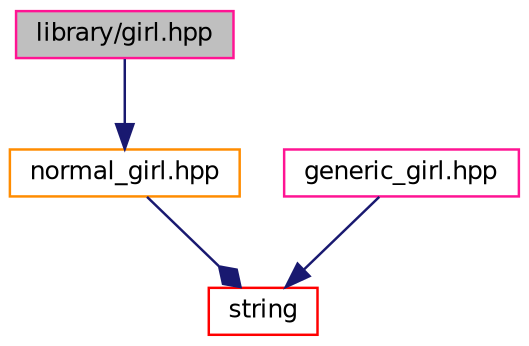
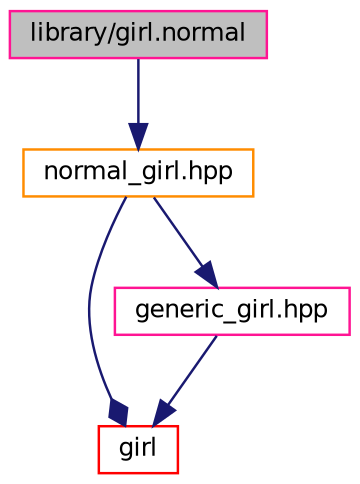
node "library/girl.hpp": label "library/girl.hpp" -> "library/girl.normal"
edge "normal_girl.hpp" -> "generic_girl.hpp": added
node "string": label "string" -> "girl"
